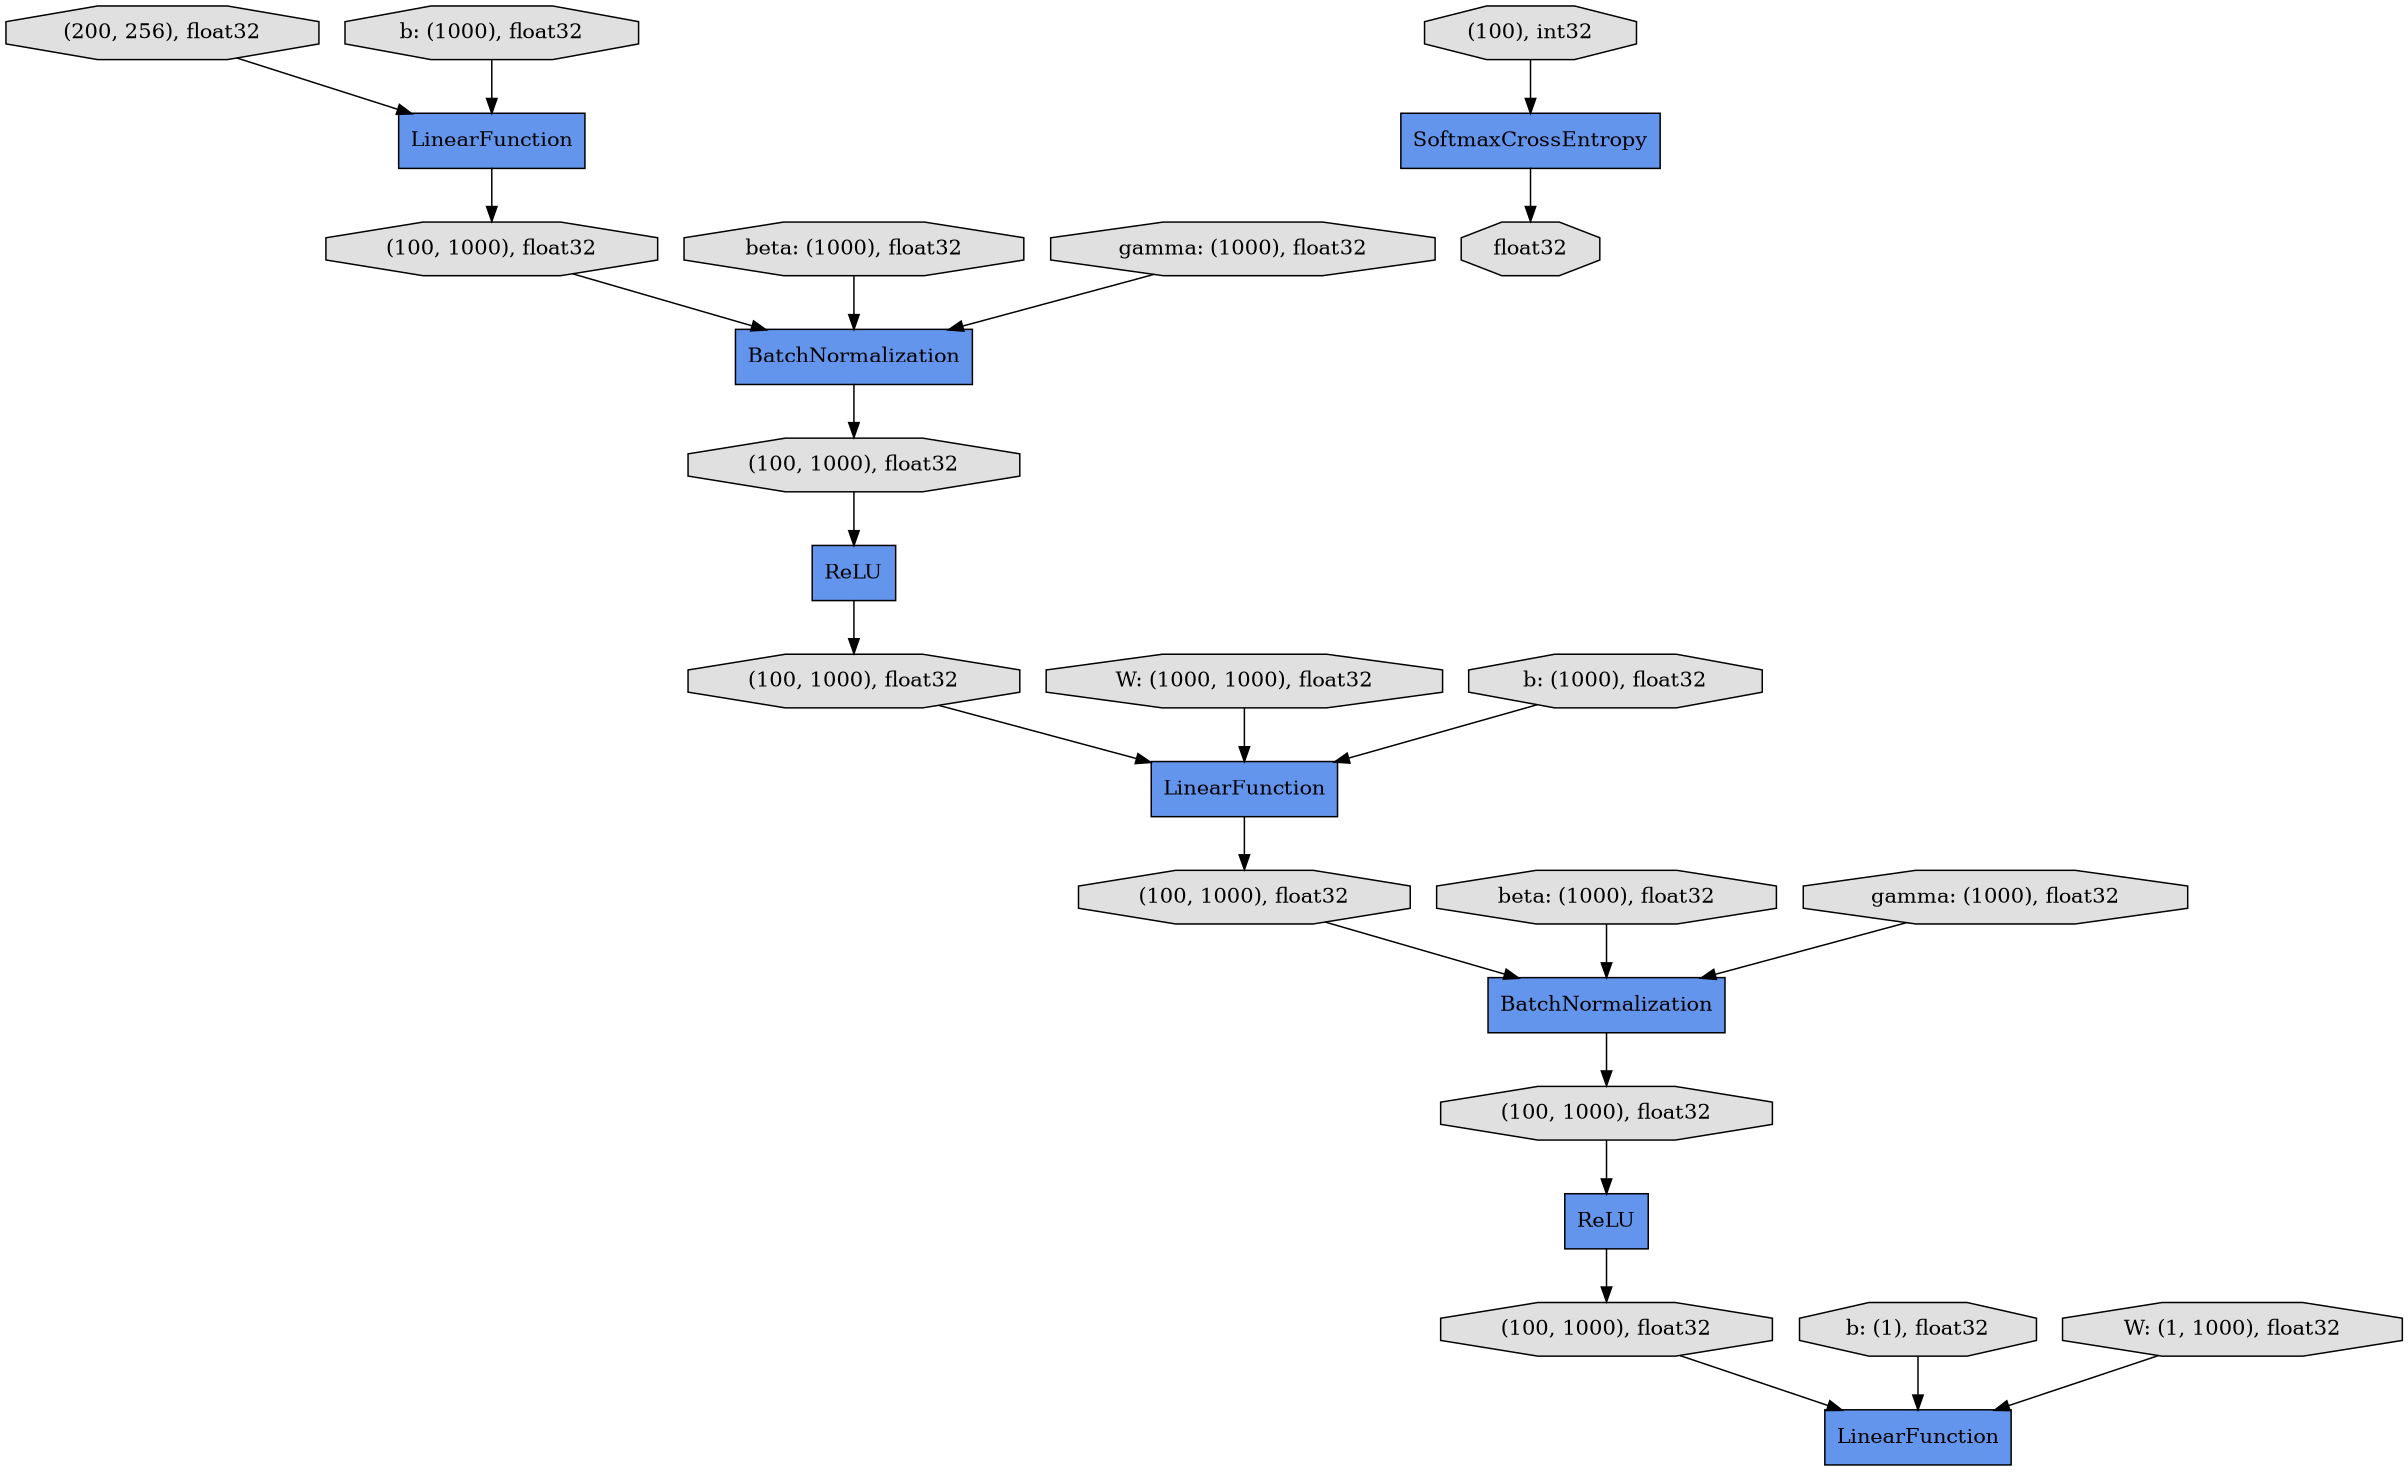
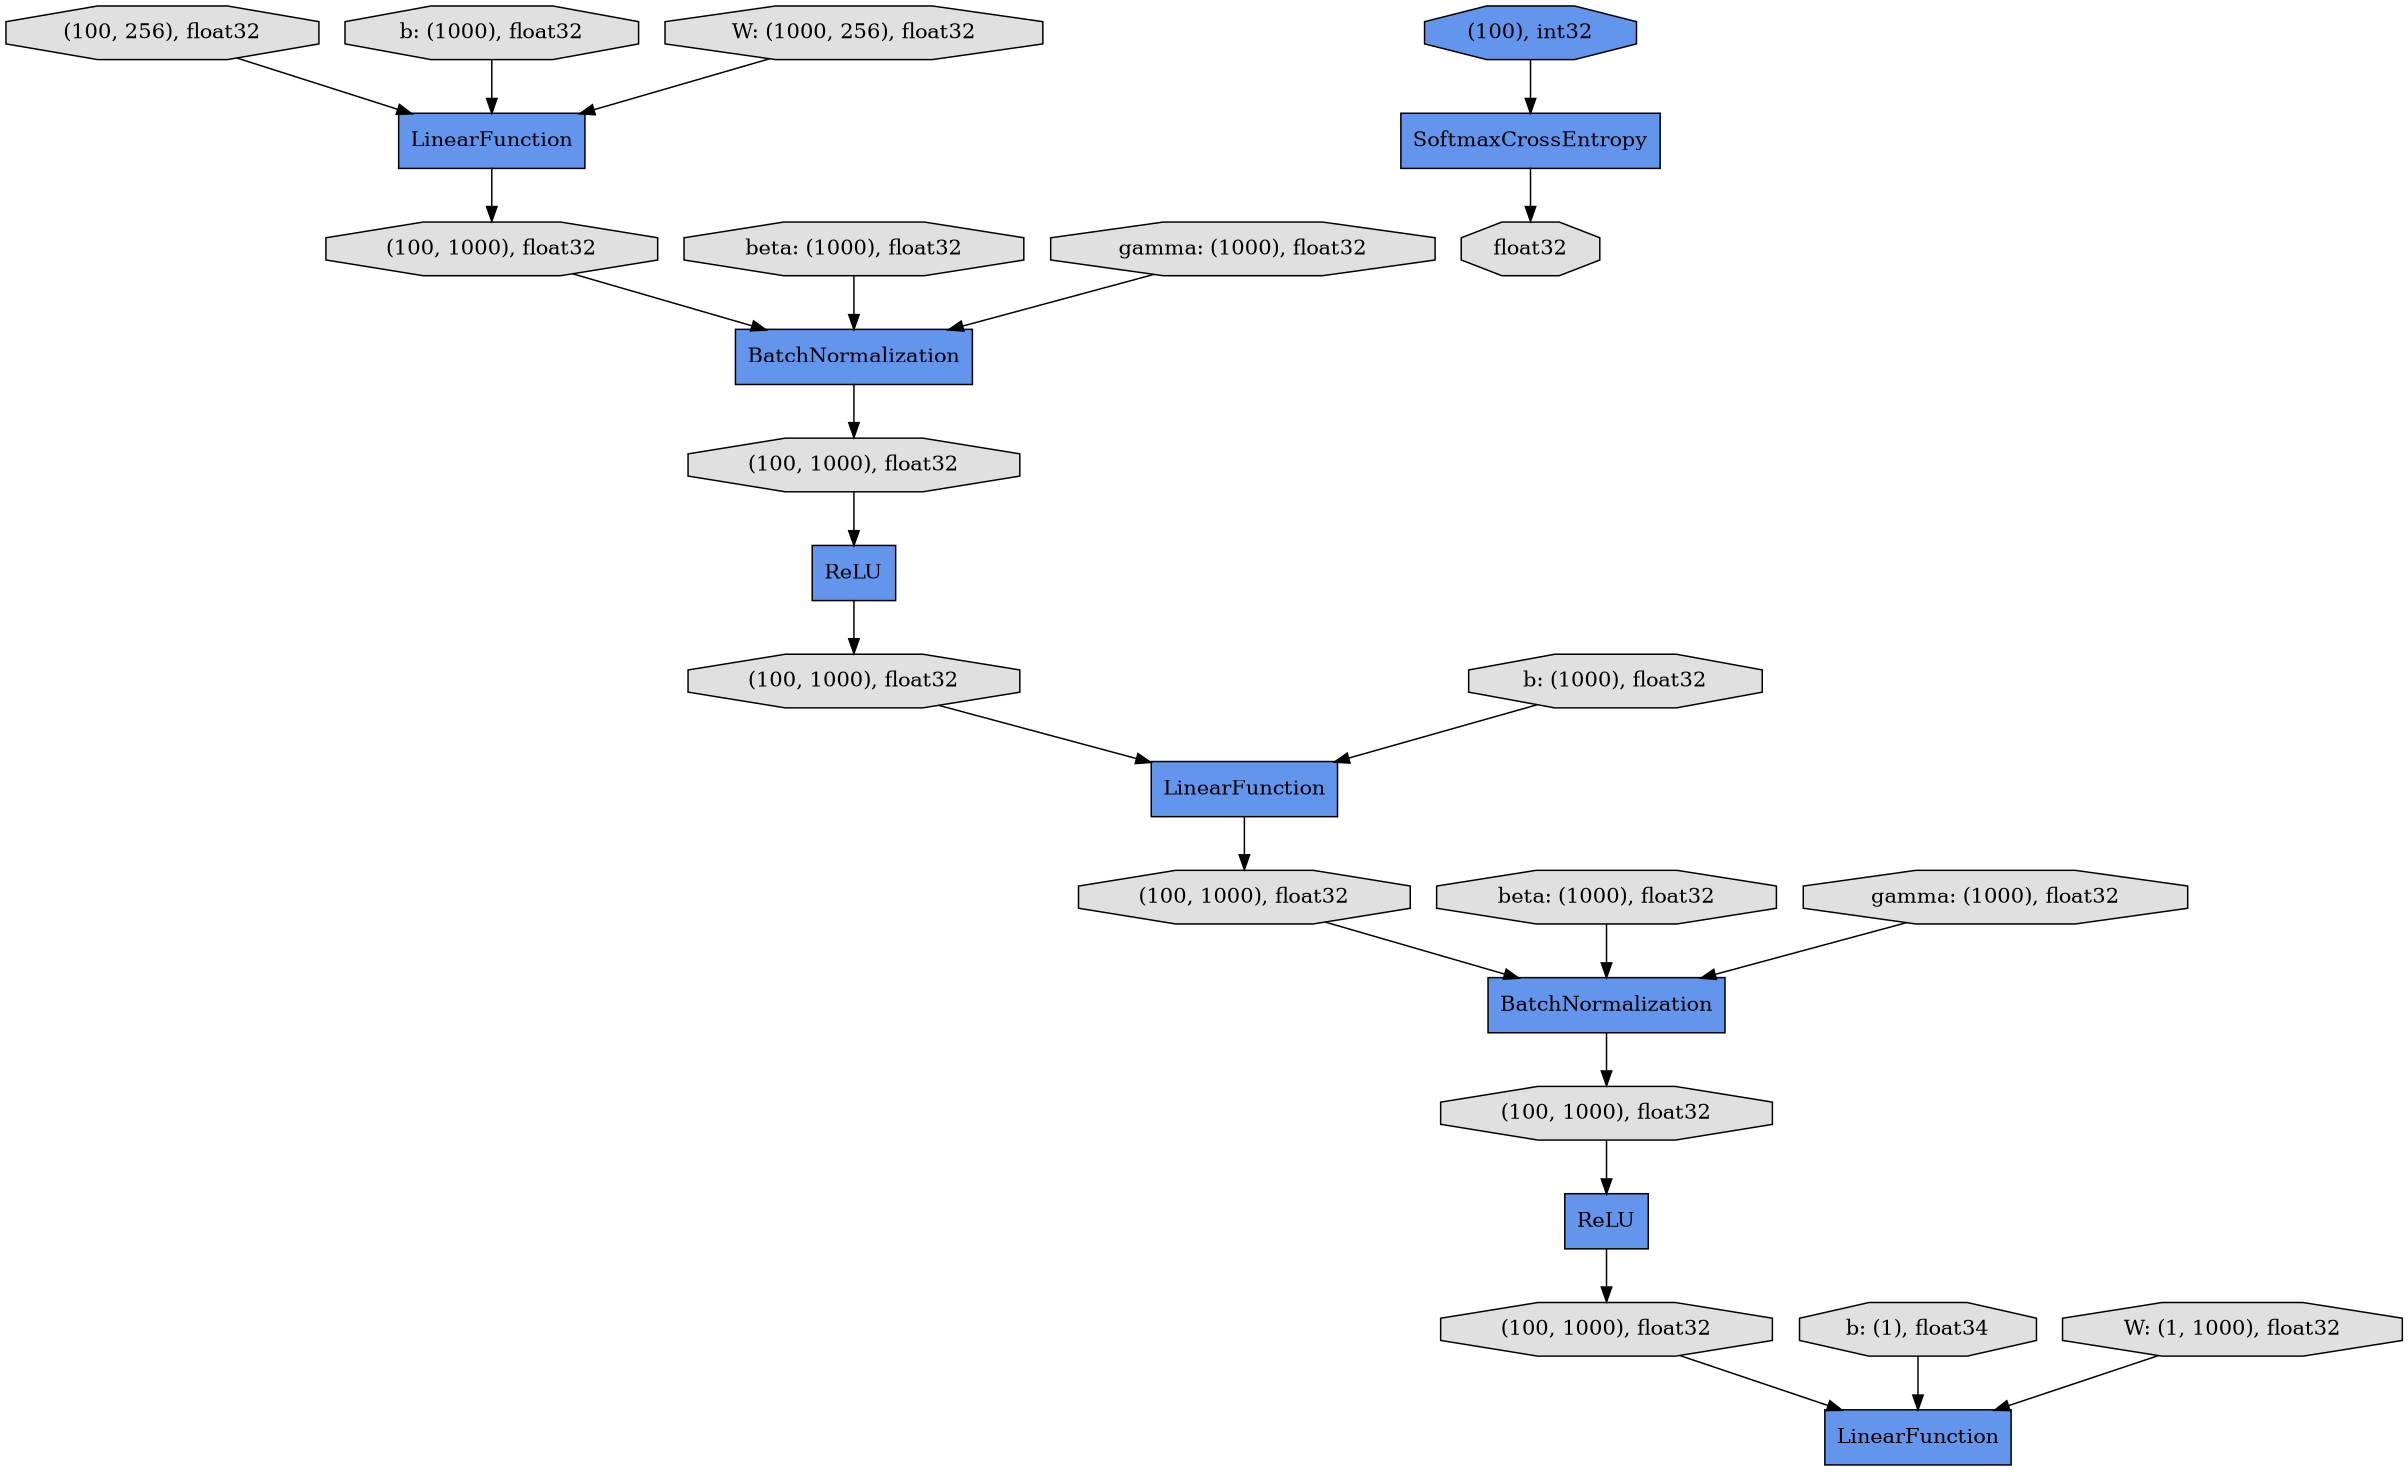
node "(200, 256), float32": label "(200, 256), float32" -> "(100, 256), float32"
node "W: (1000, 256), float32": added
node "(100), int32": fillcolor #e0e0e0 -> #6495ed
node "W: (1000, 1000), float32": removed
node "b: (1), float32": label "b: (1), float32" -> "b: (1), float34"
